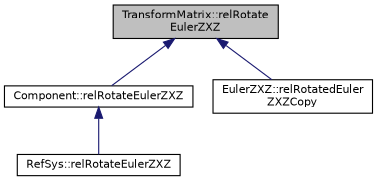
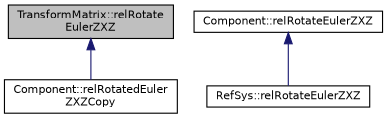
edge "Component::relRotateEulerZXZ" -> "TransformMatrix::relRotate EulerZXZ": removed
node "EulerZXZ::relRotatedEuler ZXZCopy": label "EulerZXZ::relRotatedEuler ZXZCopy" -> "Component::relRotatedEuler ZXZCopy"
